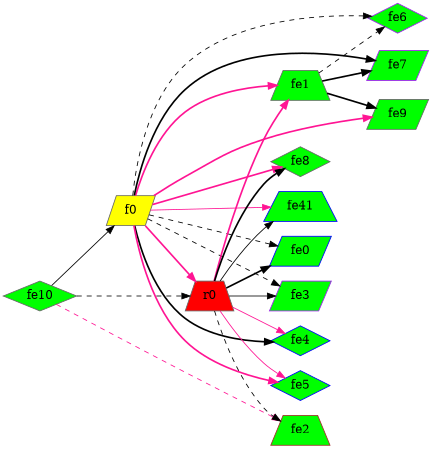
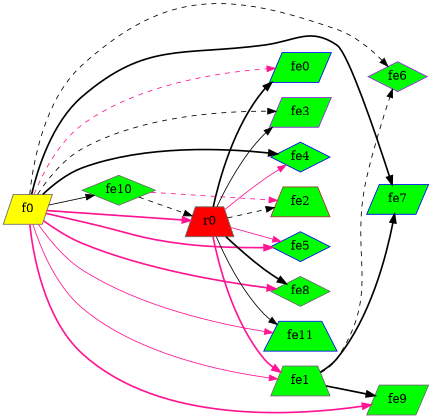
node "fe7": color purple -> blue
edge "f0" -> "fe1": style bold -> solid
node "fe41": label "fe41" -> "fe11"
edge "f0" -> "fe0": color black -> deeppink
edge "fe10" -> "f0": reversed
